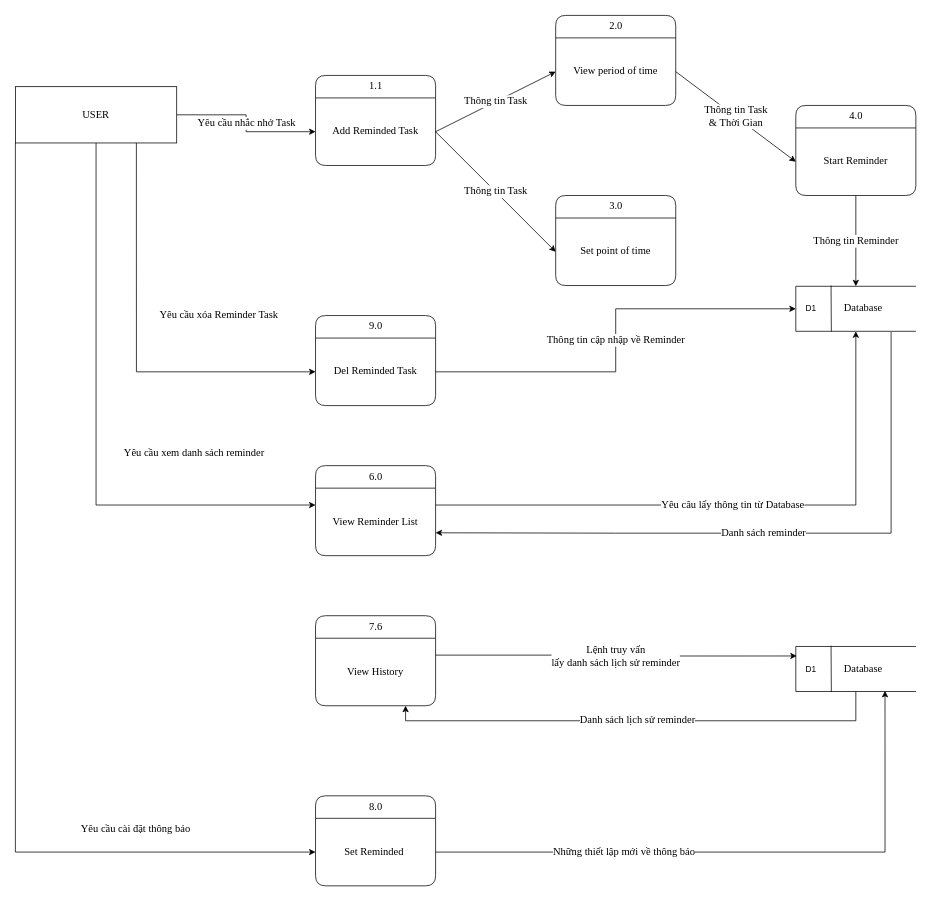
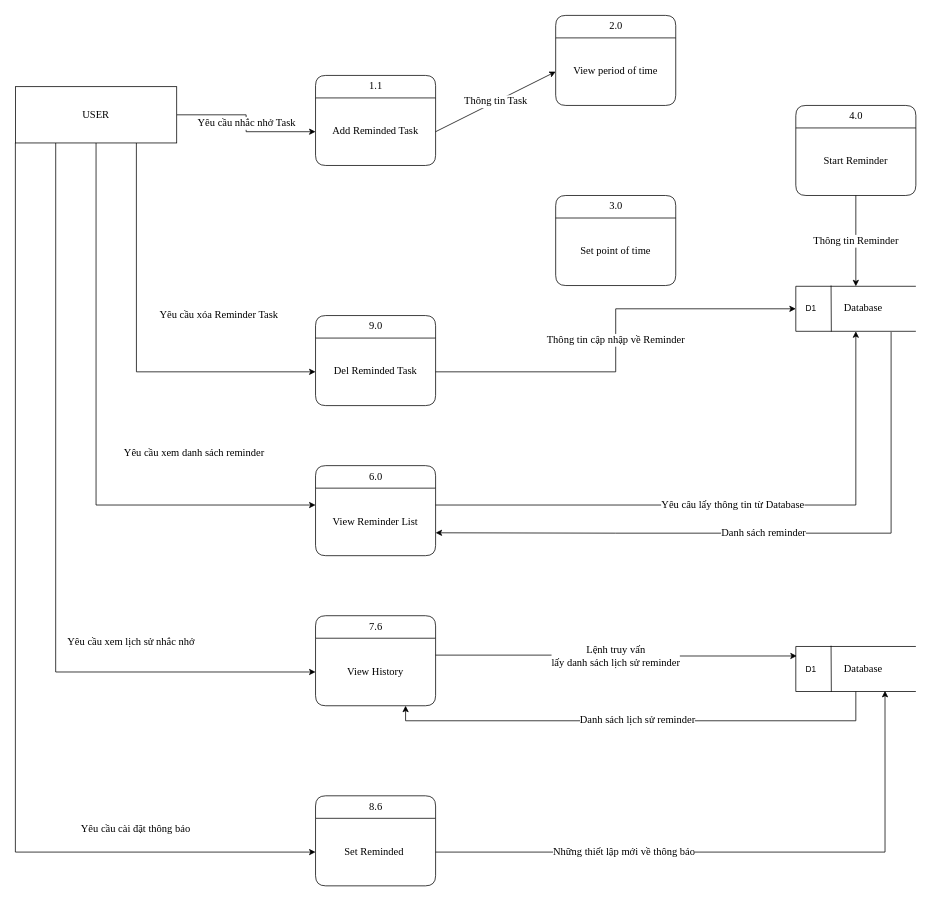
edge "View period of time" -> "Start Reminder": removed, label "Thông tin Task & Thời Gian"
edge "Add Reminded Task" -> "Set point of time": removed, label "Thông tin Task"
edge "USER" -> "View History": added, label "Yêu cầu xem lịch sử nhắc nhở"
node "8.0": label "8.0" -> "8.6"
